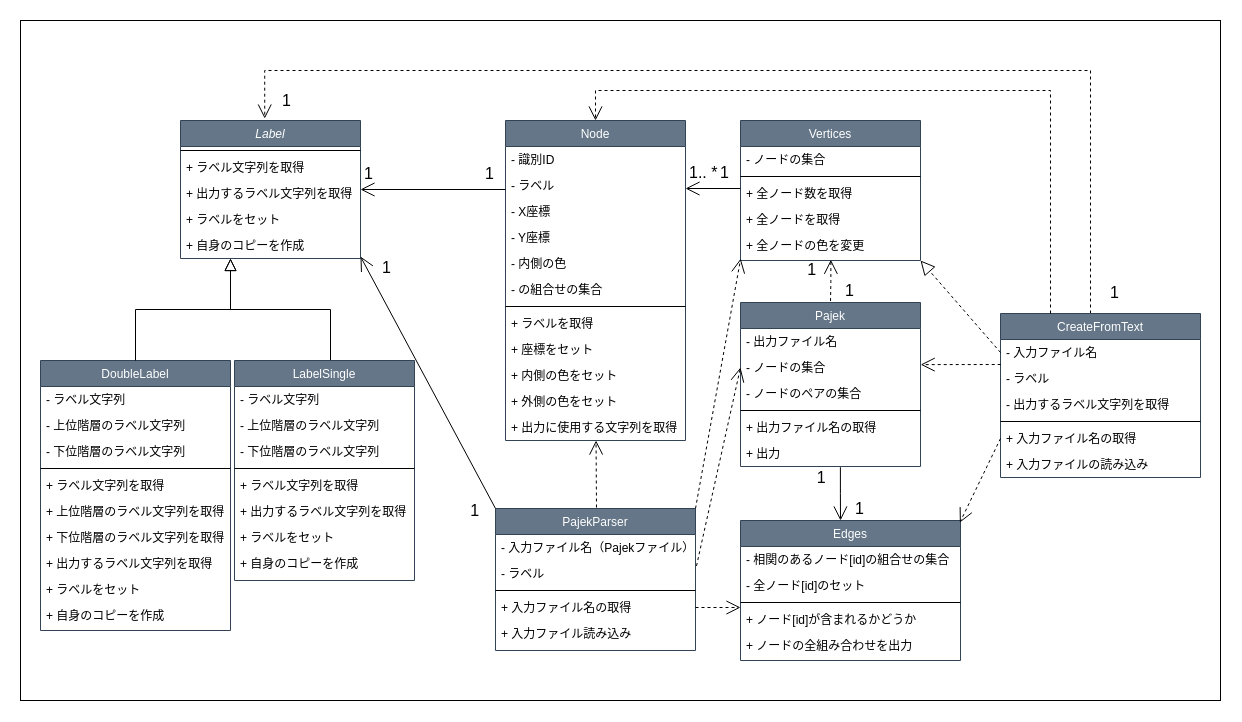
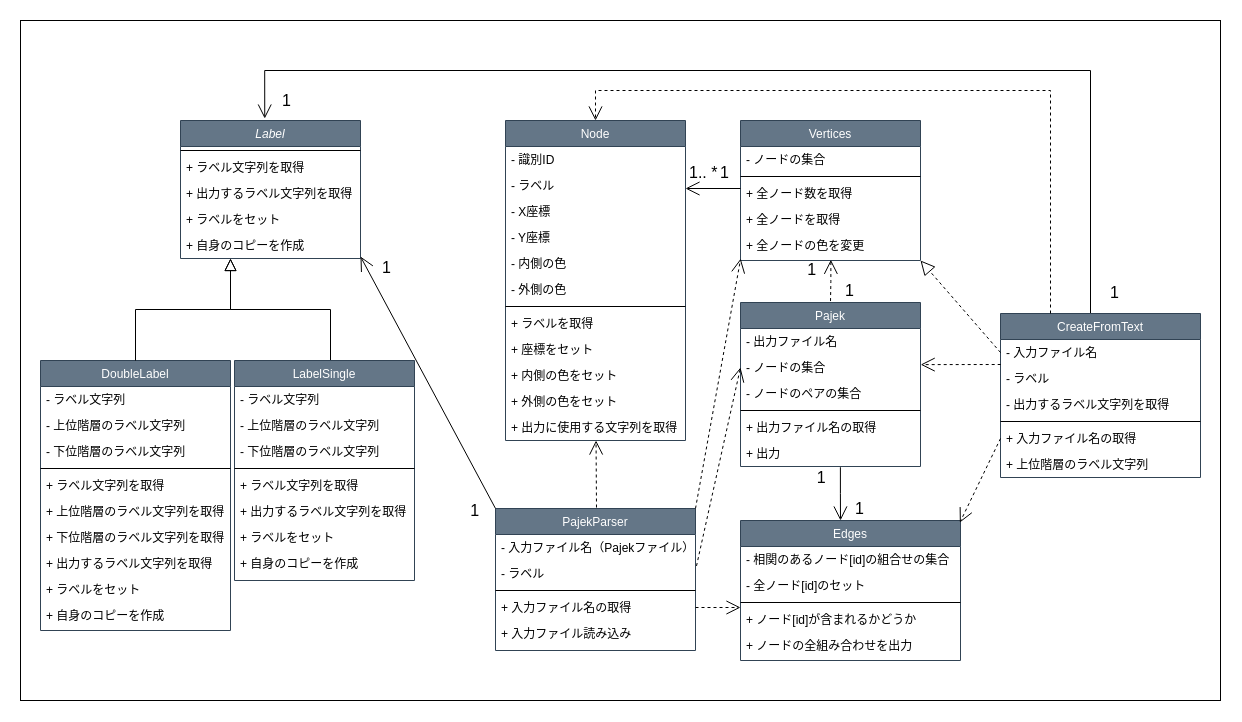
edge "CreateFromText" -> "Label": style dashed -> solid
edge "Node" -> "Label": removed, labels "1", "1"
node "- の組合せの集合": label "- の組合せの集合" -> "- 外側の色"
node "+ 入力ファイルの読み込み": label "+ 入力ファイルの読み込み" -> "+ 上位階層のラベル文字列"
